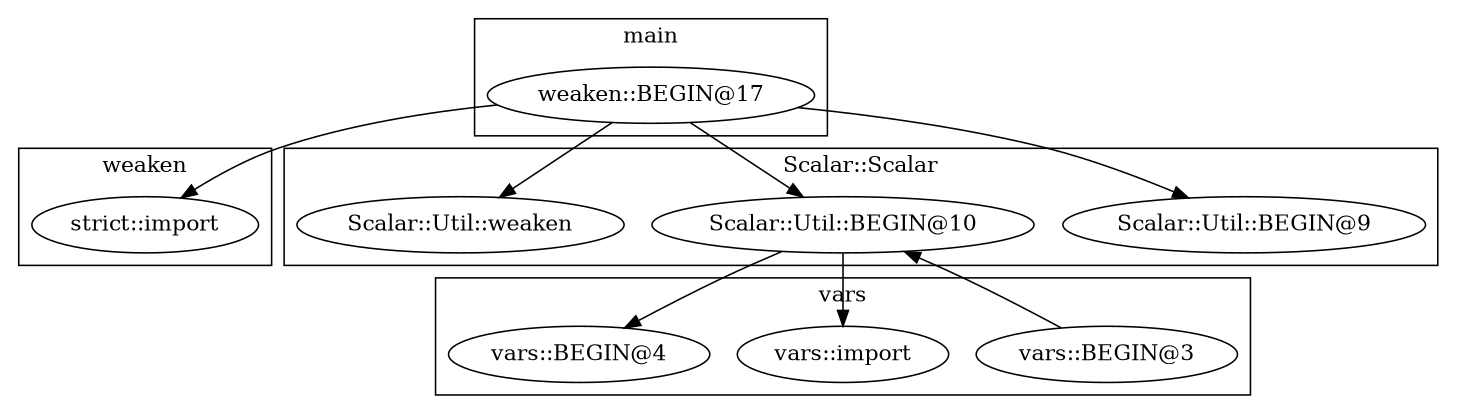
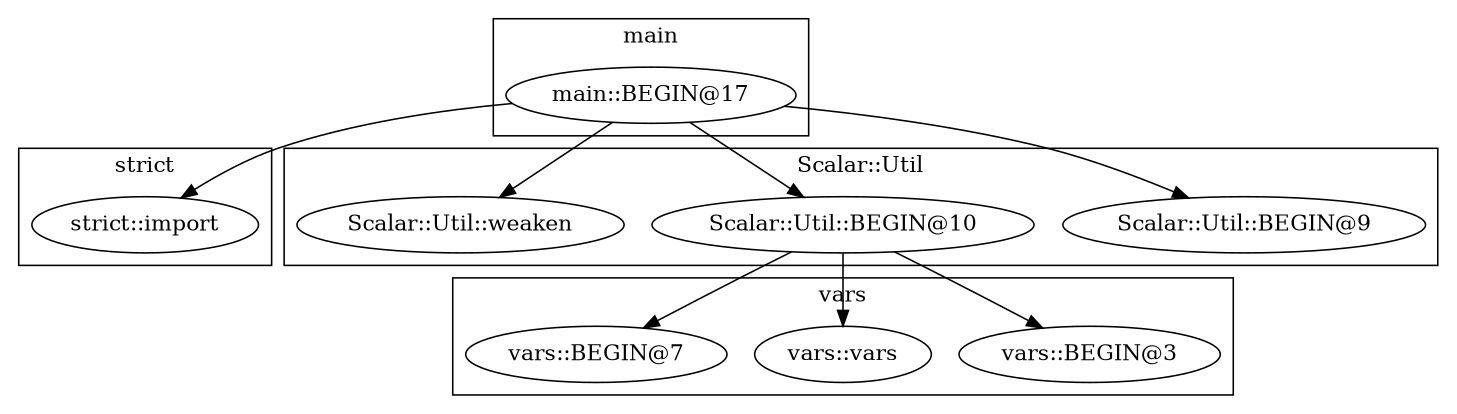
node "weaken::BEGIN@17": label "weaken::BEGIN@17" -> "main::BEGIN@17"
cluster "weaken": label "weaken" -> "strict"
cluster "Scalar::Scalar": label "Scalar::Scalar" -> "Scalar::Util"
edge "vars::BEGIN@3" -> "Scalar::Util::BEGIN@10": reversed
node "vars::BEGIN@4": label "vars::BEGIN@4" -> "vars::BEGIN@7"
node "vars::import": label "vars::import" -> "vars::vars"
